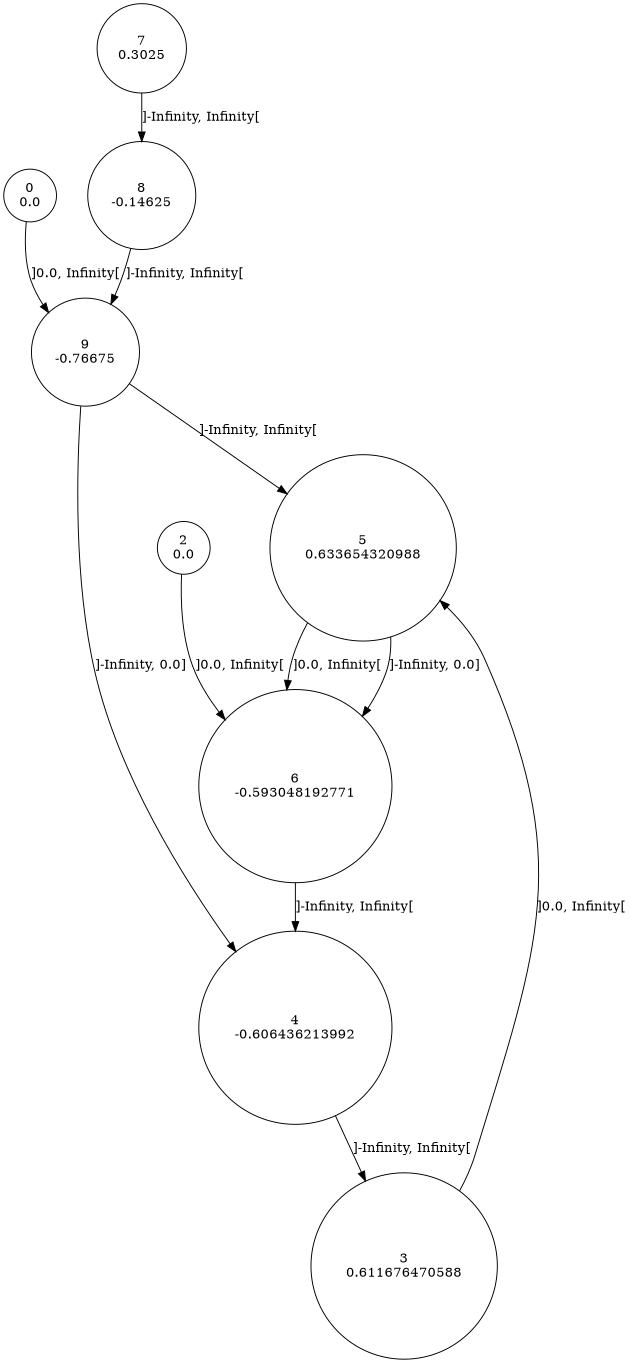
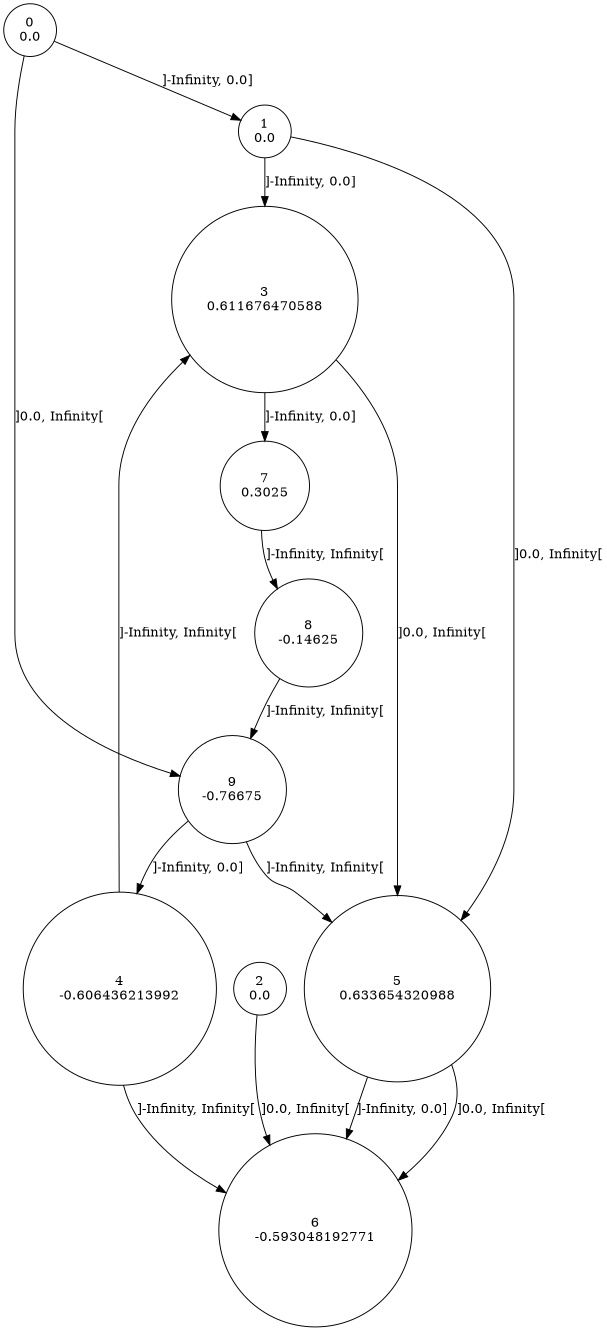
node "1 0.0": added
edge "3 0.611676470588" -> "7 0.3025": added, label "]-Infinity, 0.0]"
edge "6 -0.593048192771" -> "4 -0.606436213992": reversed
